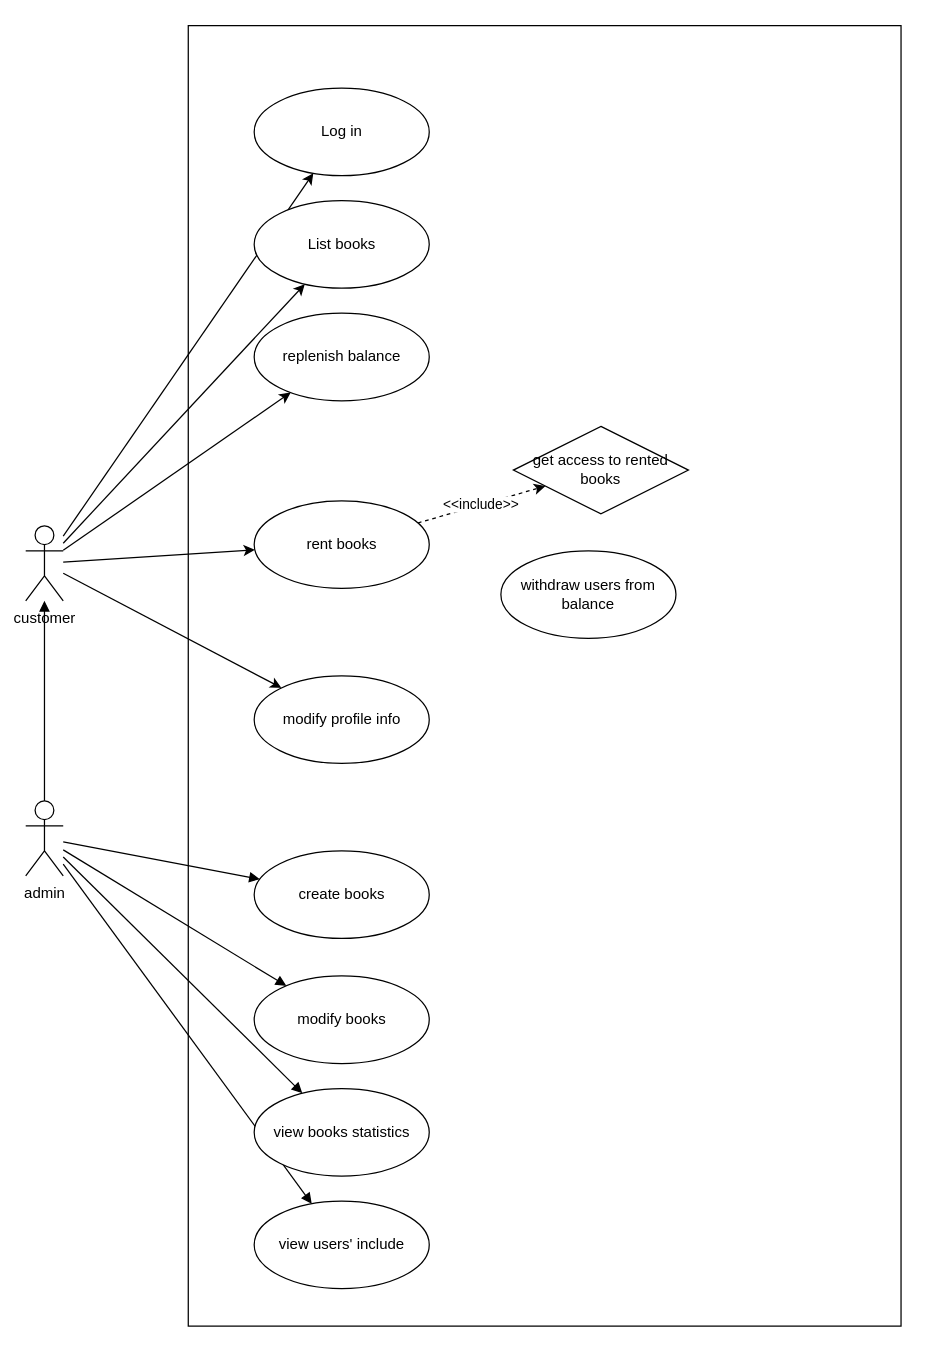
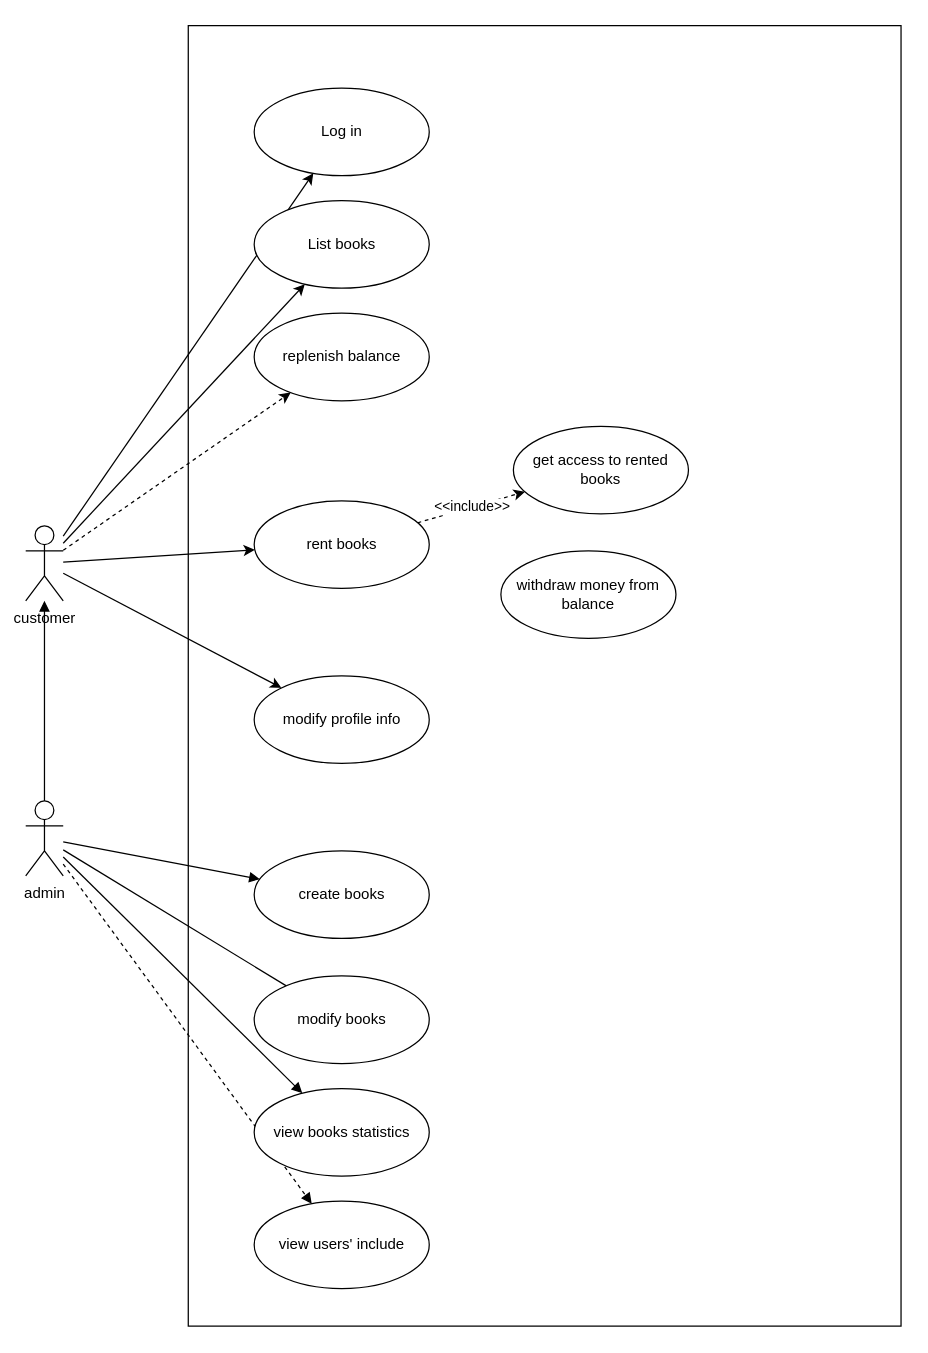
node "get access to rented books": shape diamond -> ellipse
edge "customer" -> "replenish balance": style solid -> dashed
node "withdraw users from balance": label "withdraw users from balance" -> "withdraw money from balance"
edge "admin" -> "modify books": arrowhead block -> none
edge "admin" -> "view users' include": style solid -> dashed
